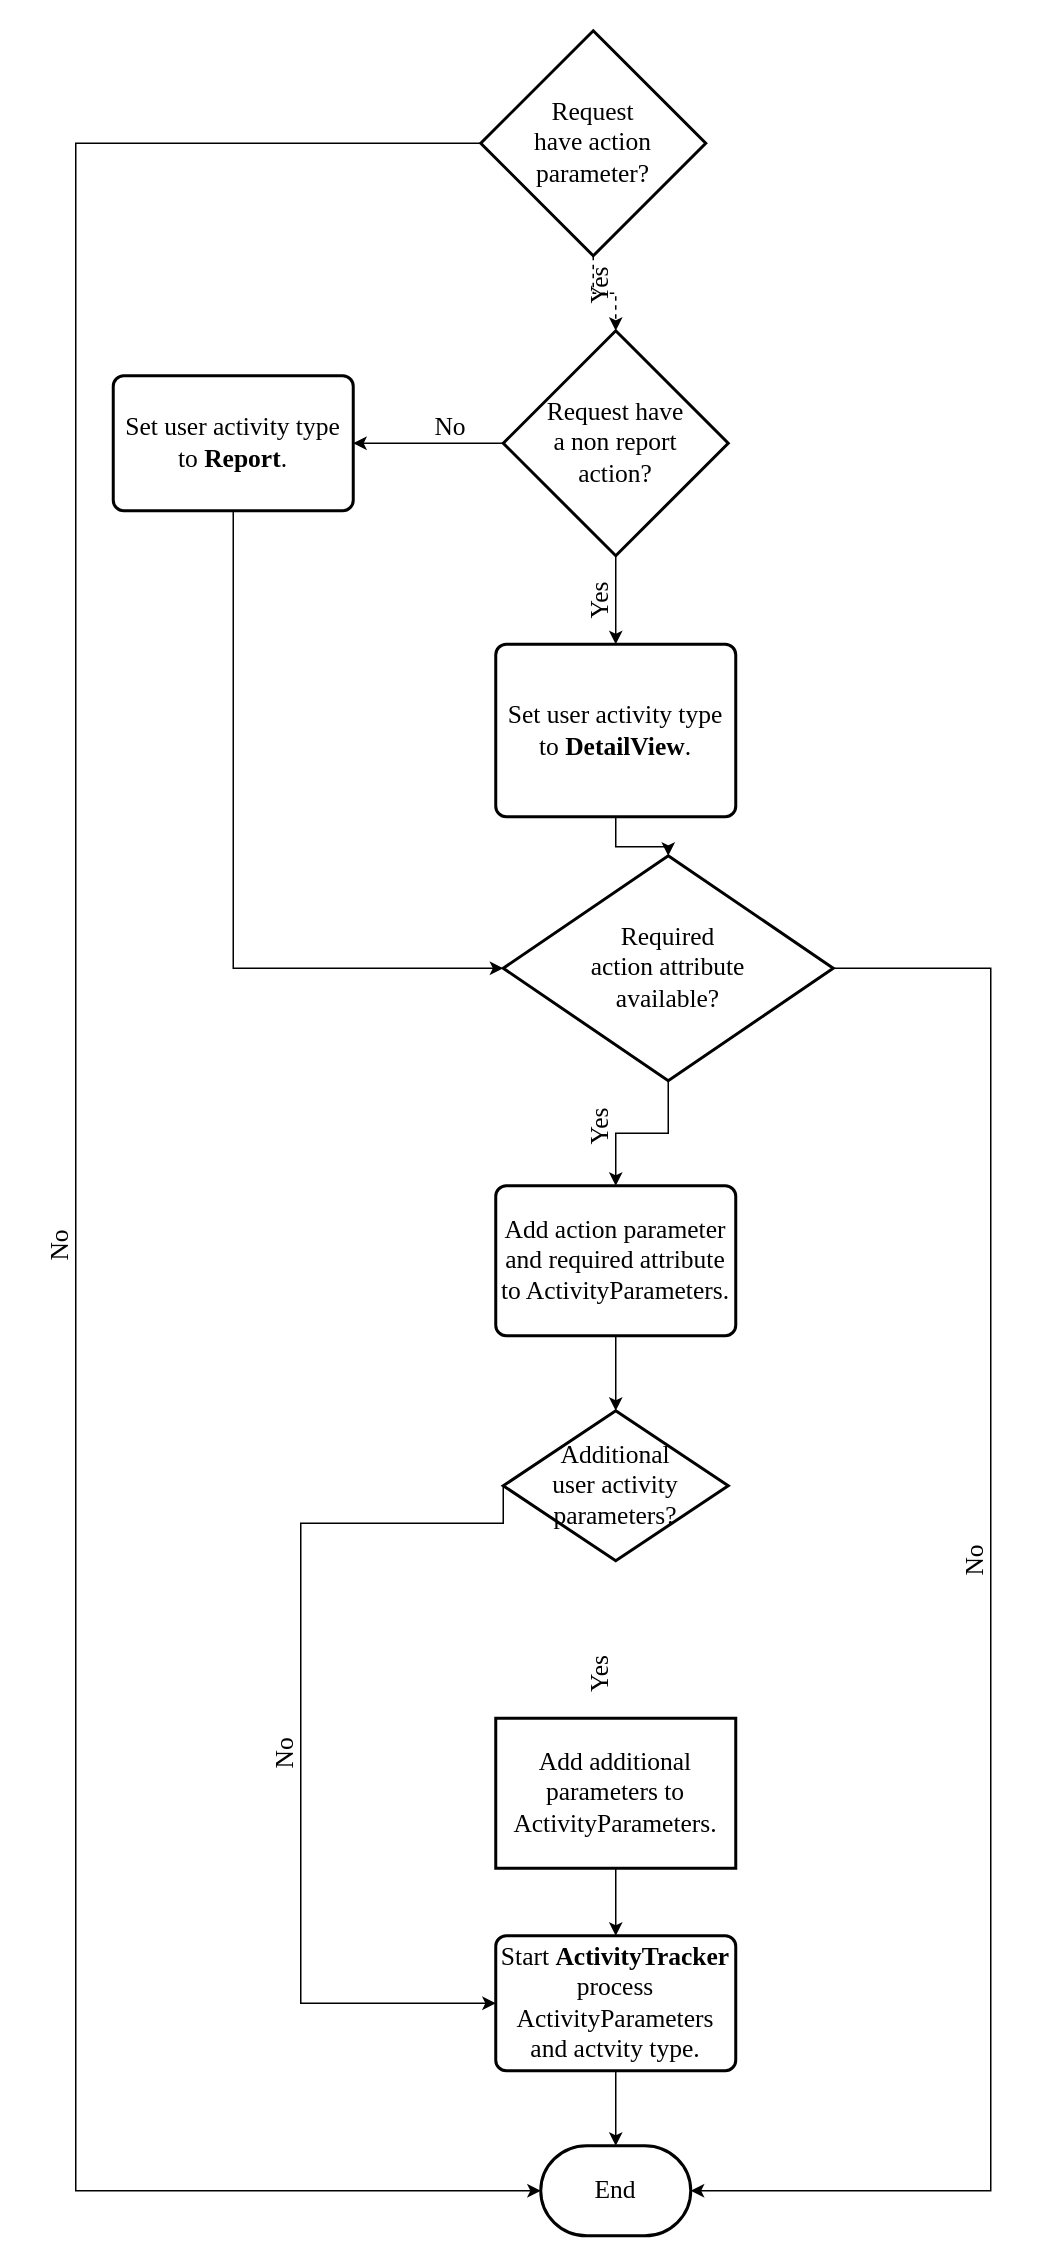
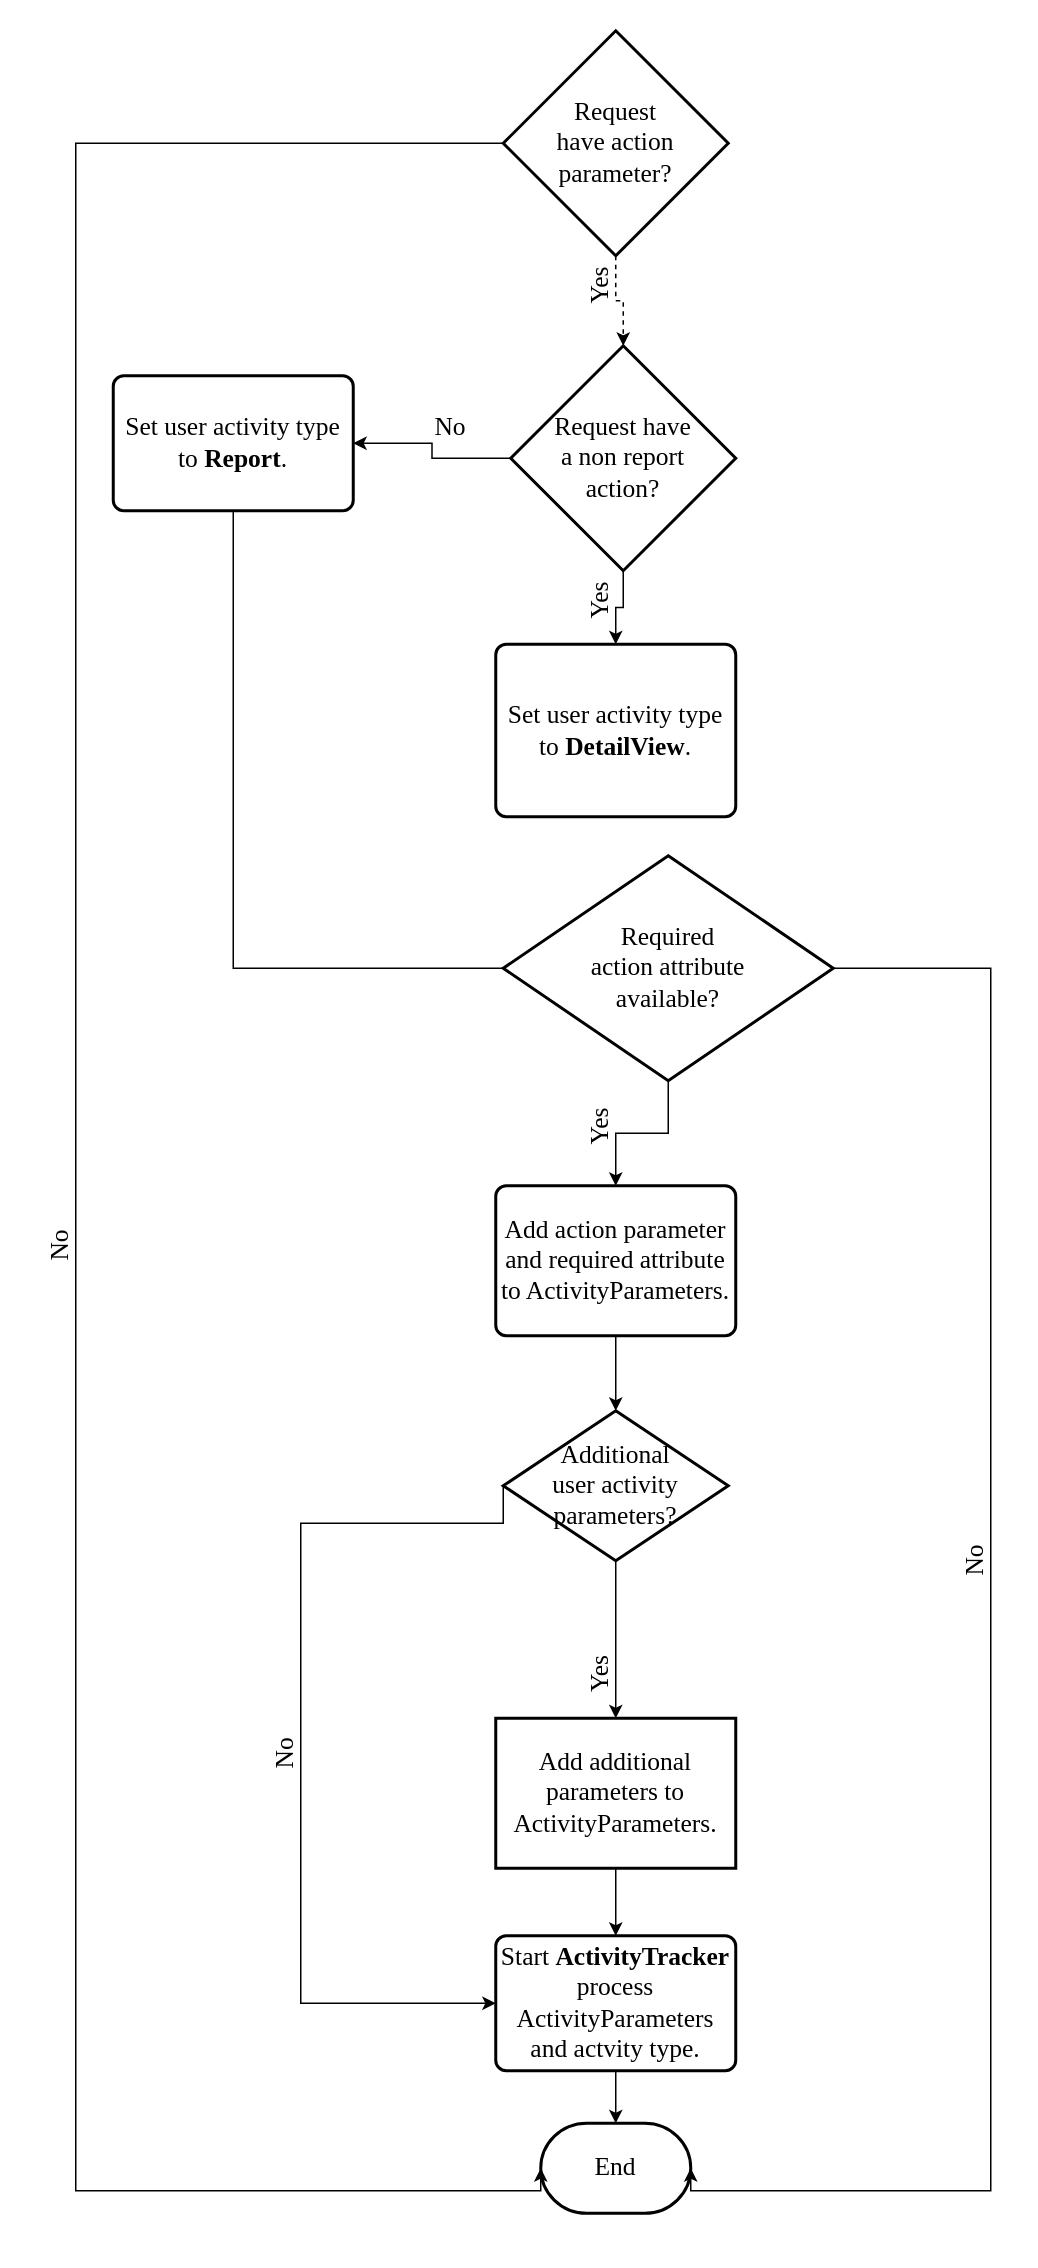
node "Request have action parameter?": moved (593, 143) -> (616, 143)
node "Request have a non report action?": moved (616, 443) -> (623, 458)
edge "Set user activity type to DetailView." -> "Required action attribute available?": removed
edge "Set user activity type to Report." -> "Required action attribute available?": arrowhead classic -> none
edge "Additional user activity parameters?" -> "Add additional parameters to ActivityParameters.": added
node "End": moved (616, 2191) -> (616, 2168)
